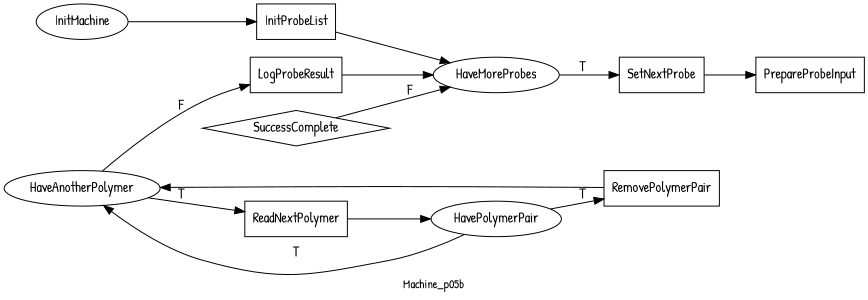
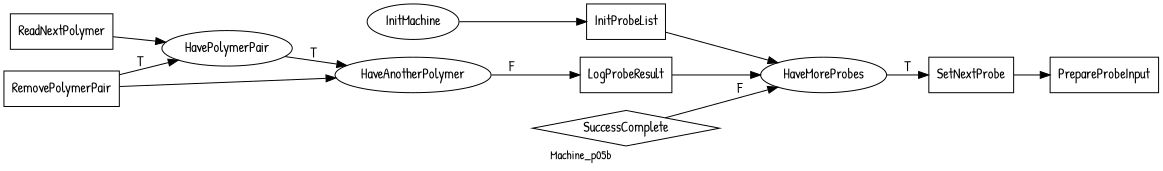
edge "HaveAnotherPolymer" -> "ReadNextPolymer": removed, label "T"
edge "HavePolymerPair" -> "RemovePolymerPair": reversed
